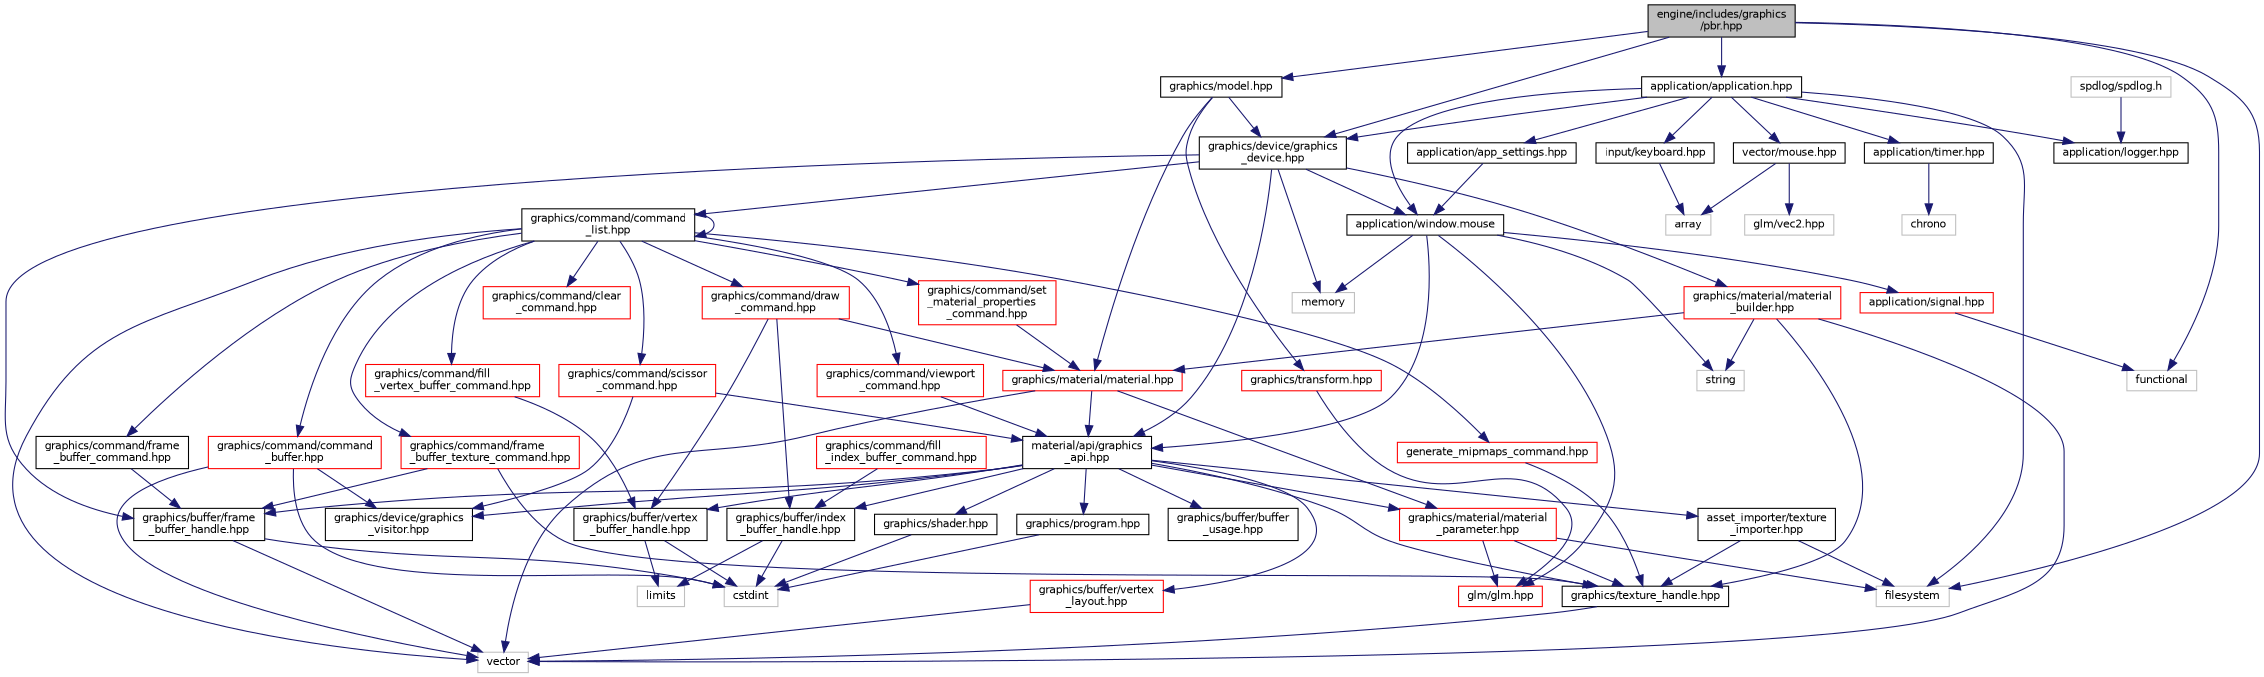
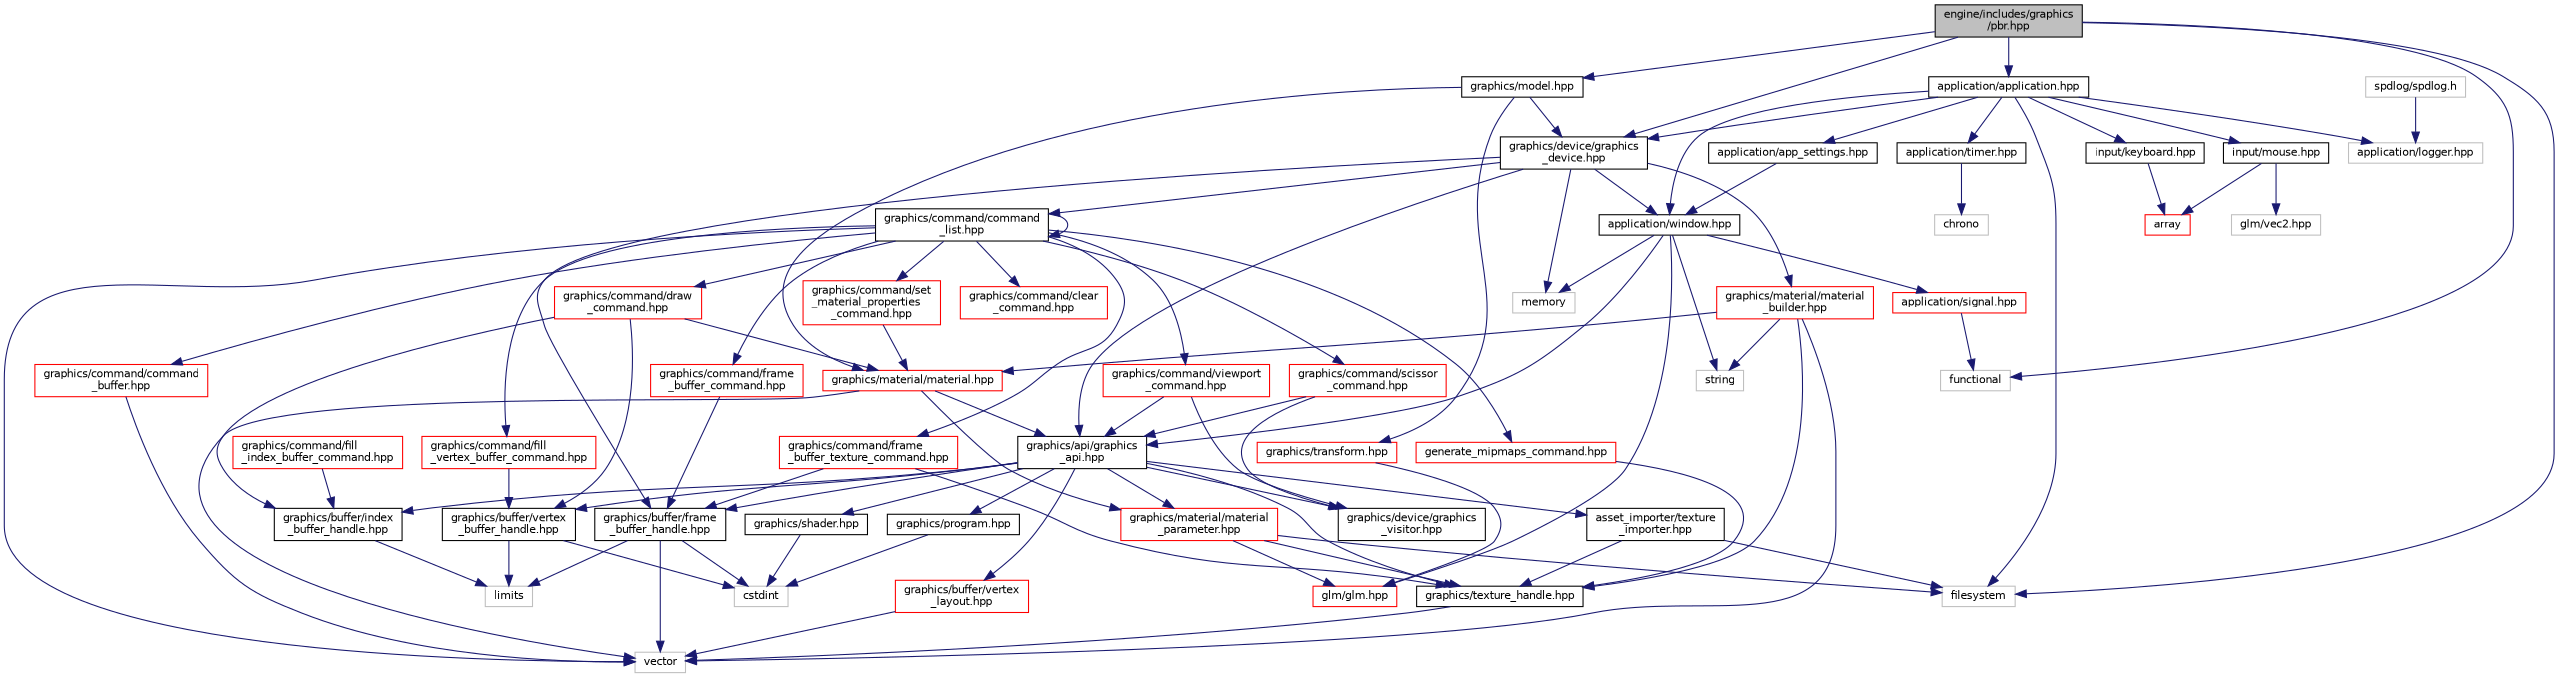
node "vector/mouse.hpp": label "vector/mouse.hpp" -> "input/mouse.hpp"
node "application/logger.hpp": color black -> grey75
node "application/window.mouse": label "application/window.mouse" -> "application/window.hpp"
node "array": color grey75 -> red
node "graphics/command/frame _buffer_command.hpp": color black -> red
node "material/api/graphics _api.hpp": label "material/api/graphics _api.hpp" -> "graphics/api/graphics _api.hpp"
edge "graphics/command/command _buffer.hpp" -> "graphics/device/graphics _visitor.hpp": now "graphics/command/viewport _command.hpp" -> "graphics/device/graphics _visitor.hpp"
node "graphics/buffer/buffer _usage.hpp": removed
edge "graphics/buffer/index _buffer_handle.hpp" -> "cstdint": removed
edge "graphics/buffer/frame _buffer_handle.hpp" -> "limits": added
edge "graphics/command/command _buffer.hpp" -> "cstdint": removed
